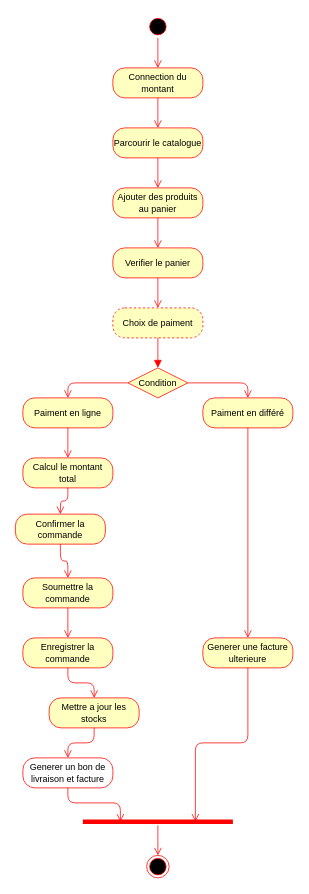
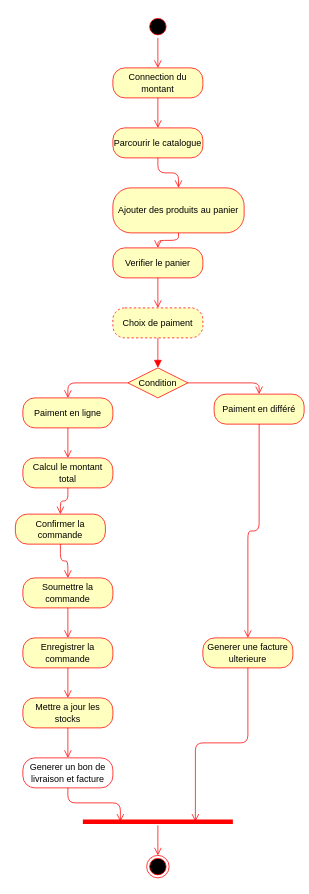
node "Ajouter des produits au panier": size 90x30 -> 131x45
node "Paiment en différé": moved (248, 413) -> (259, 409)
node "Mettre a jour les stocks": moved (94, 713) -> (68, 713)
